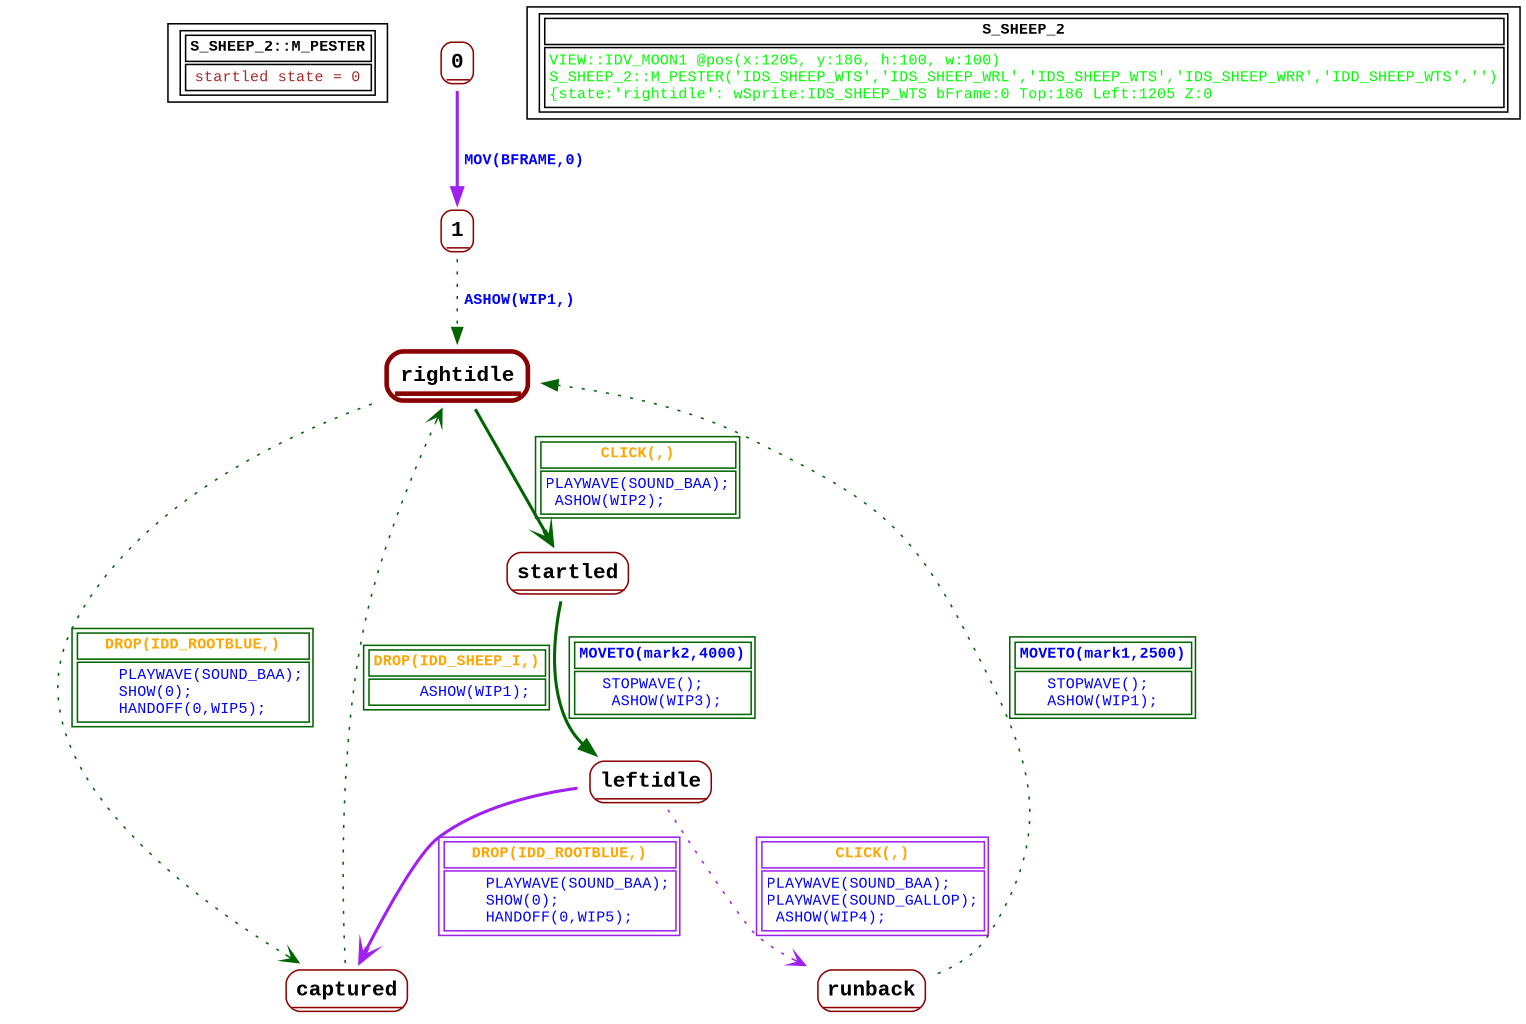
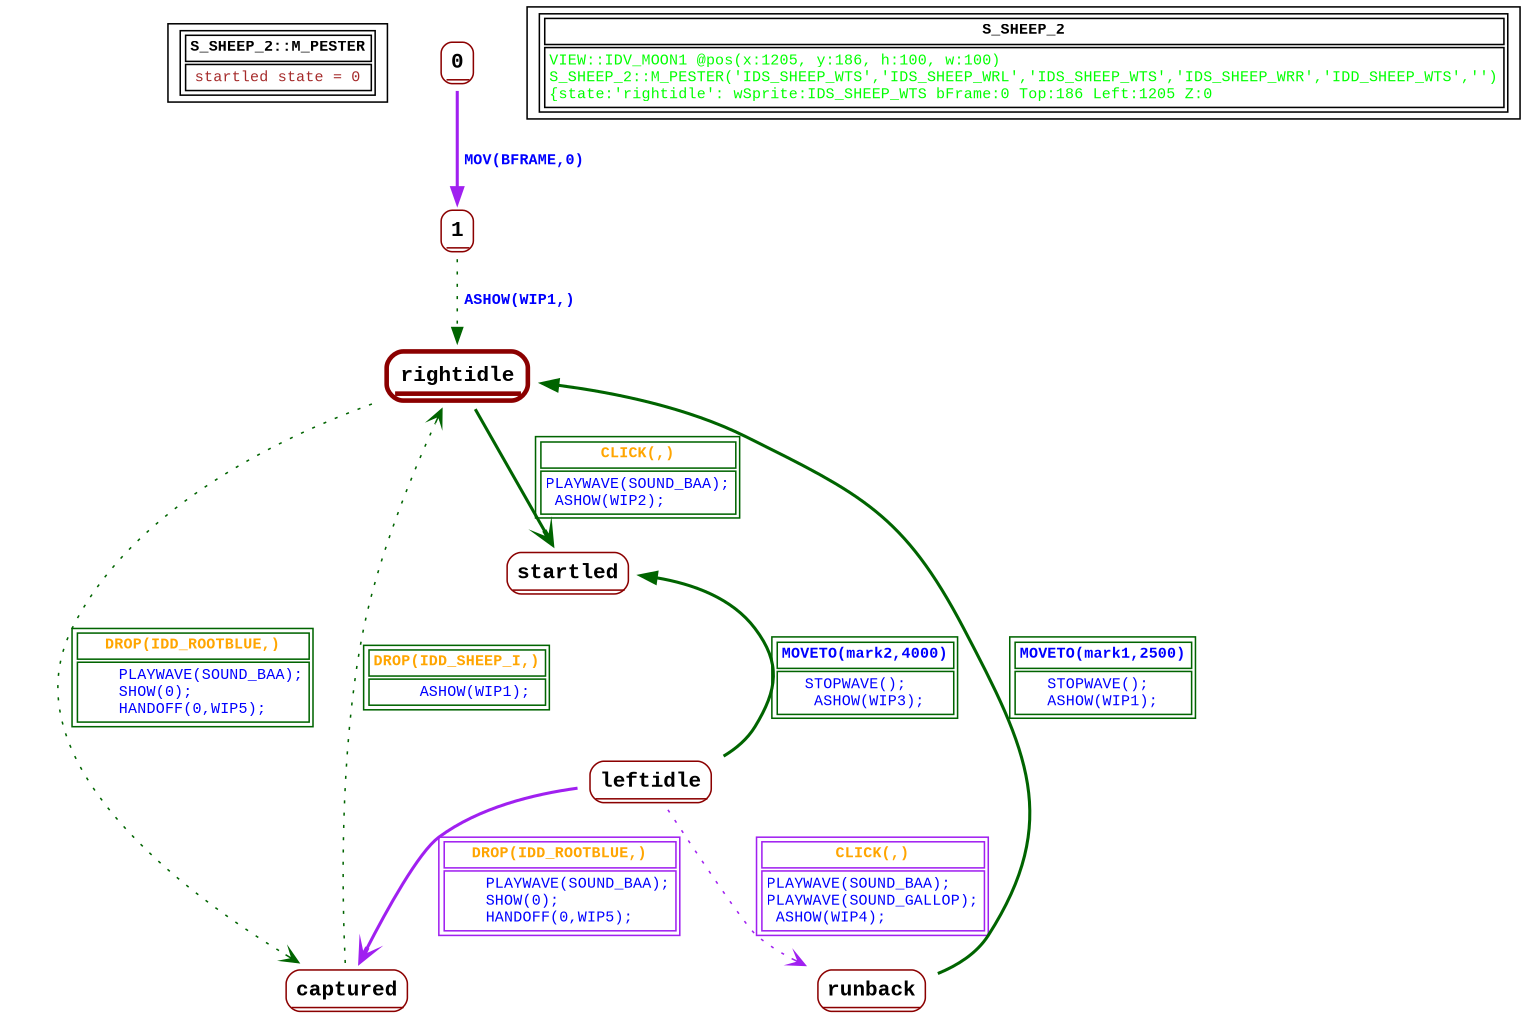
edge "runback" -> "rightidle": style dotted -> bold
edge "startled" -> "leftidle": reversed
